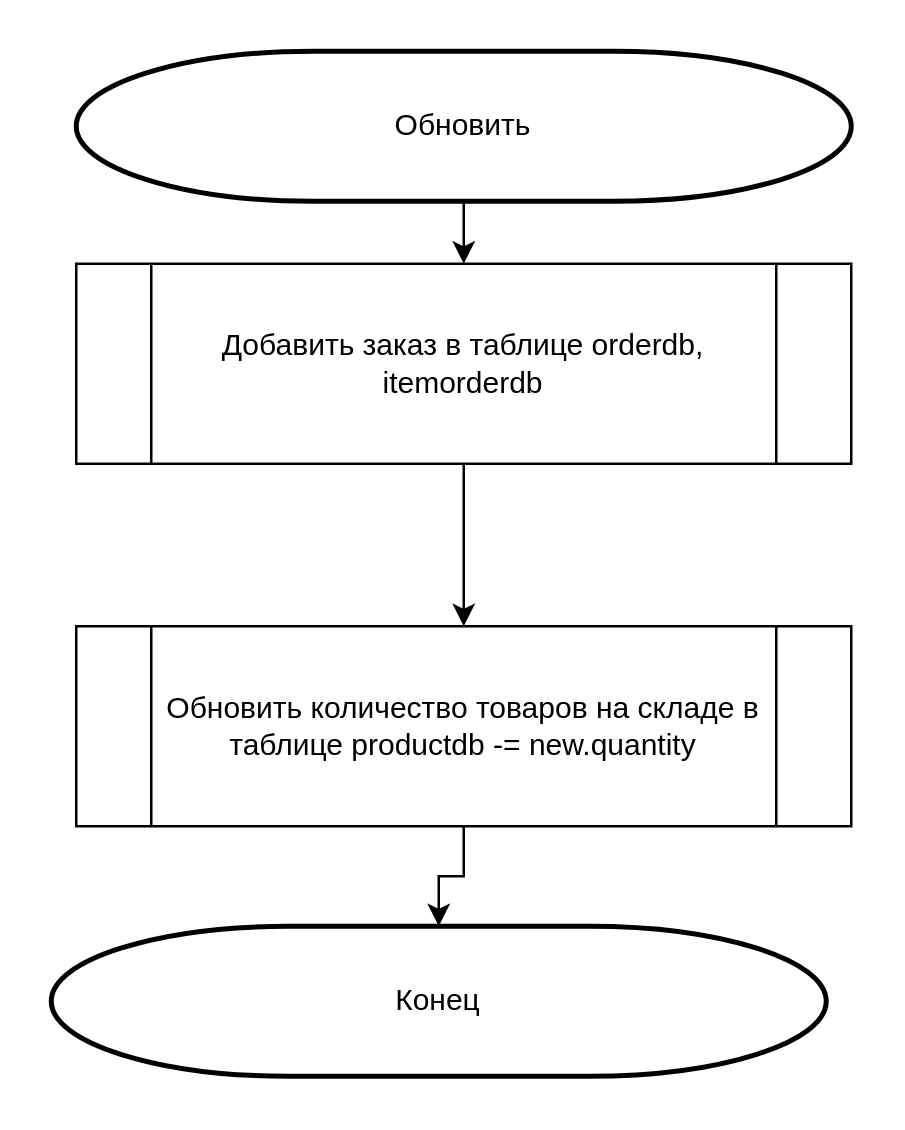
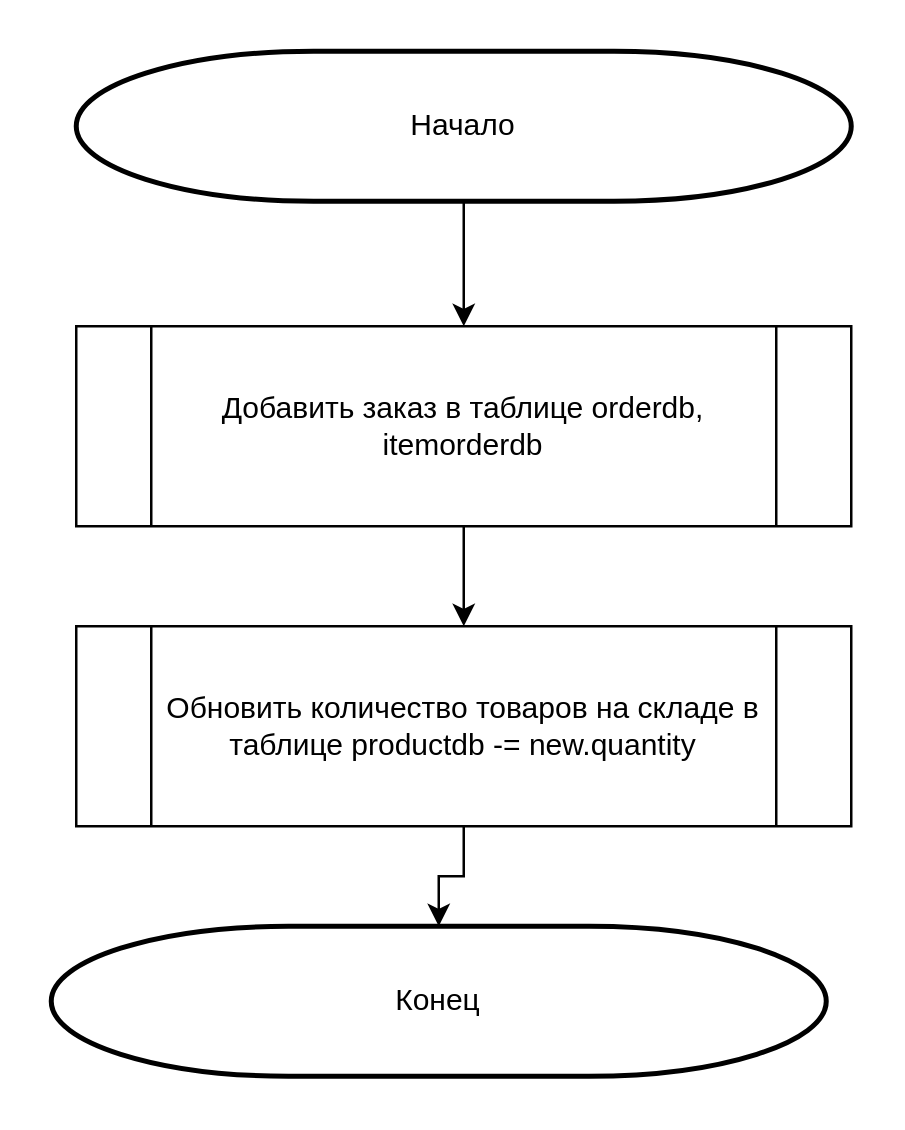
node "Обновить": label "Обновить" -> "Начало"
node "Добавить заказ в таблице orderdb, itemorderdb": moved (464, 364) -> (464, 426)
